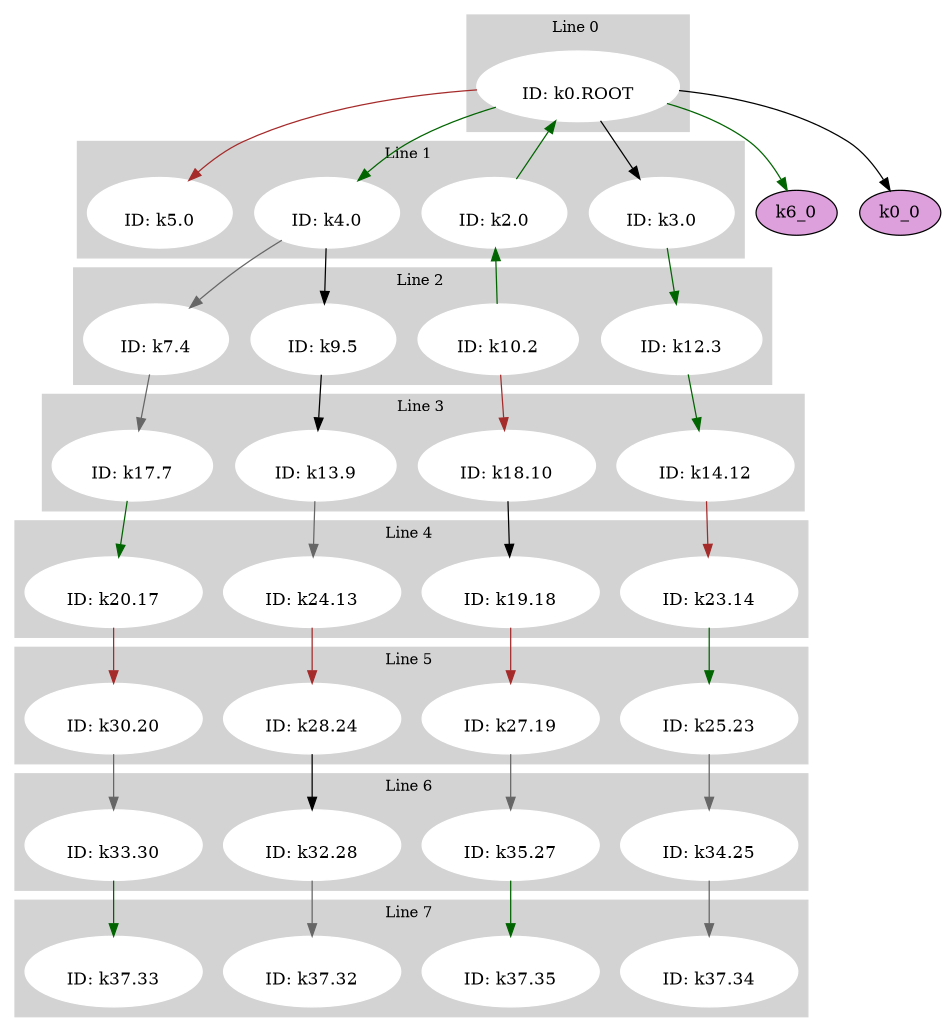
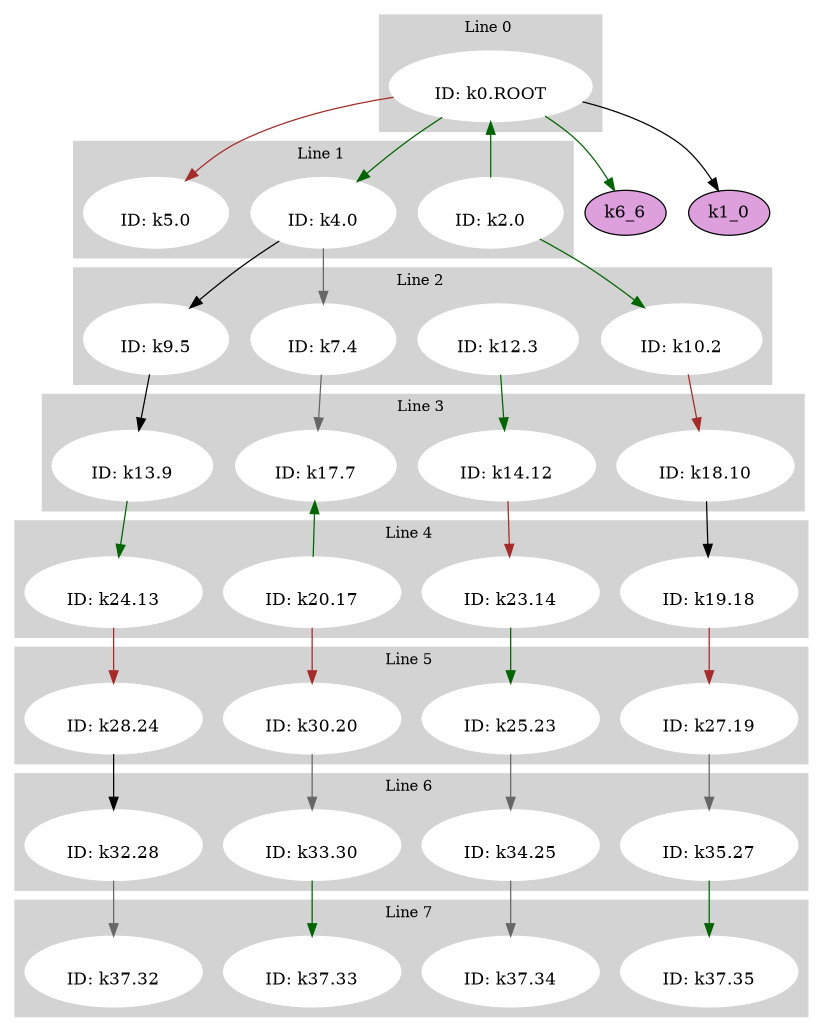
node "ID: k3.0": removed
node "k6_0": label "k6_0" -> "k6_6"
node "k0_0": label "k0_0" -> "k1_0"
edge "ID: k10.2" -> "ID: k2.0": reversed
edge "ID: k17.7" -> "ID: k20.17": reversed
edge "ID: k13.9" -> "ID: k24.13": color gray40 -> darkgreen
